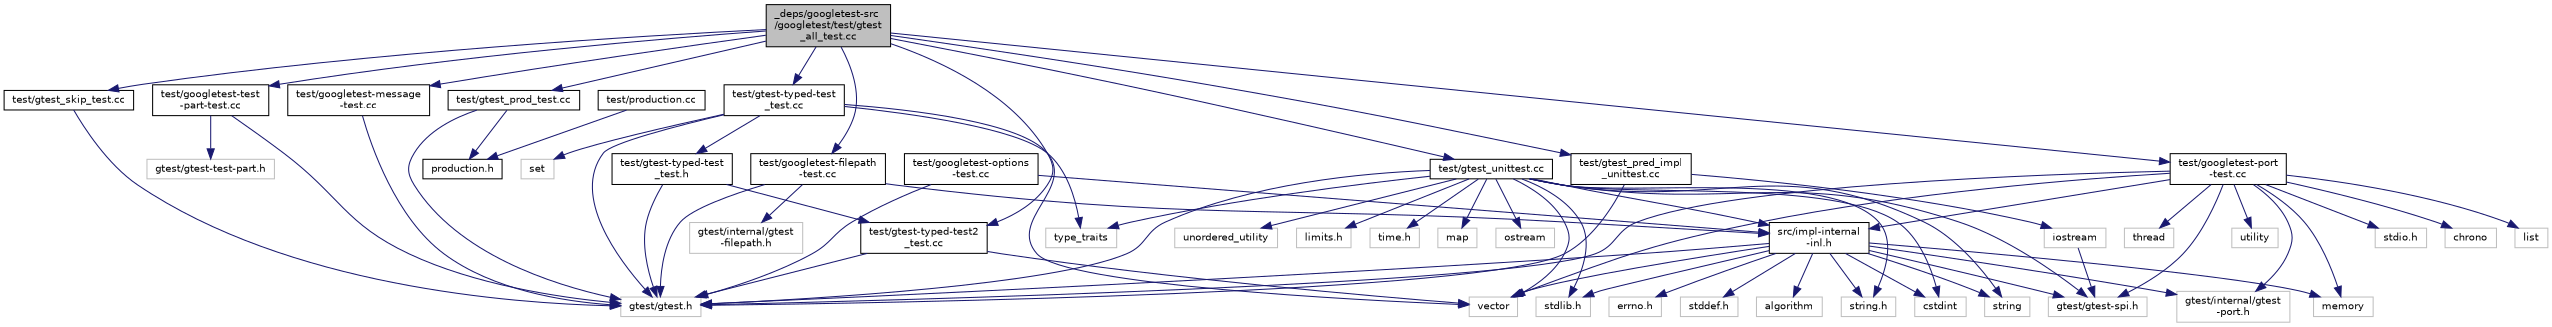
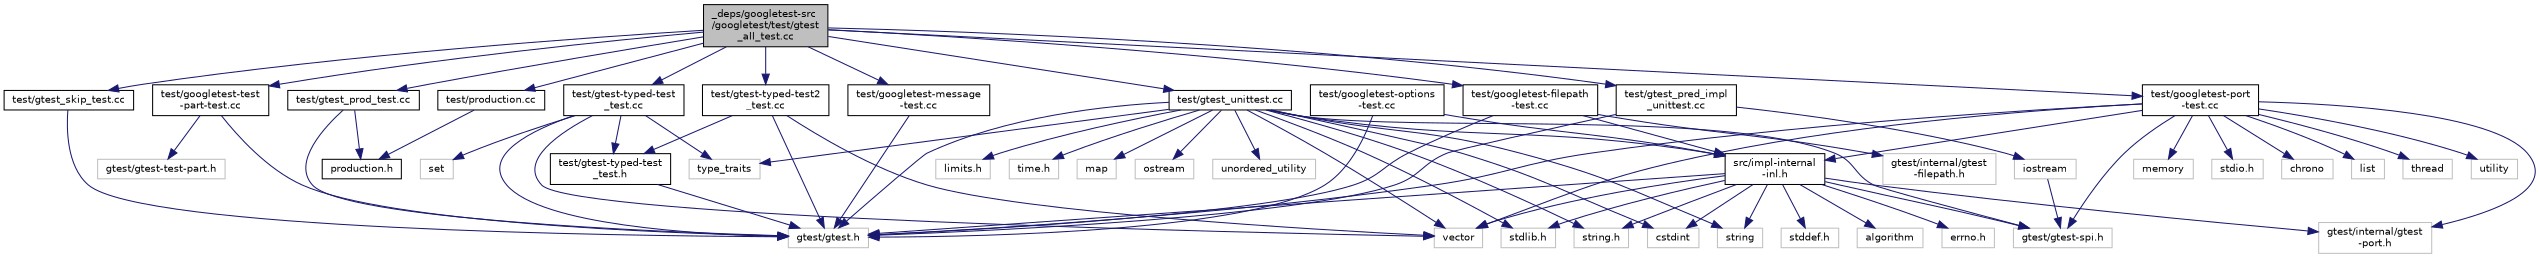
edge "_deps/googletest-src /googletest/test/gtest _all_test.cc" -> "test/production.cc": added
edge "test/gtest-typed-test _test.h" -> "test/gtest-typed-test2 _test.cc": reversed
edge "src/impl-internal -inl.h" -> "memory": removed
